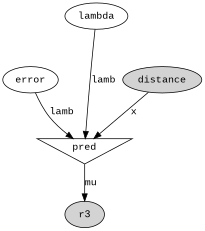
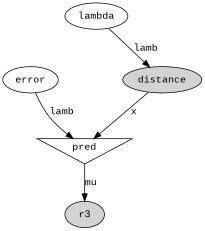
edge "lambda" -> "pred": now "lambda" -> "distance"
